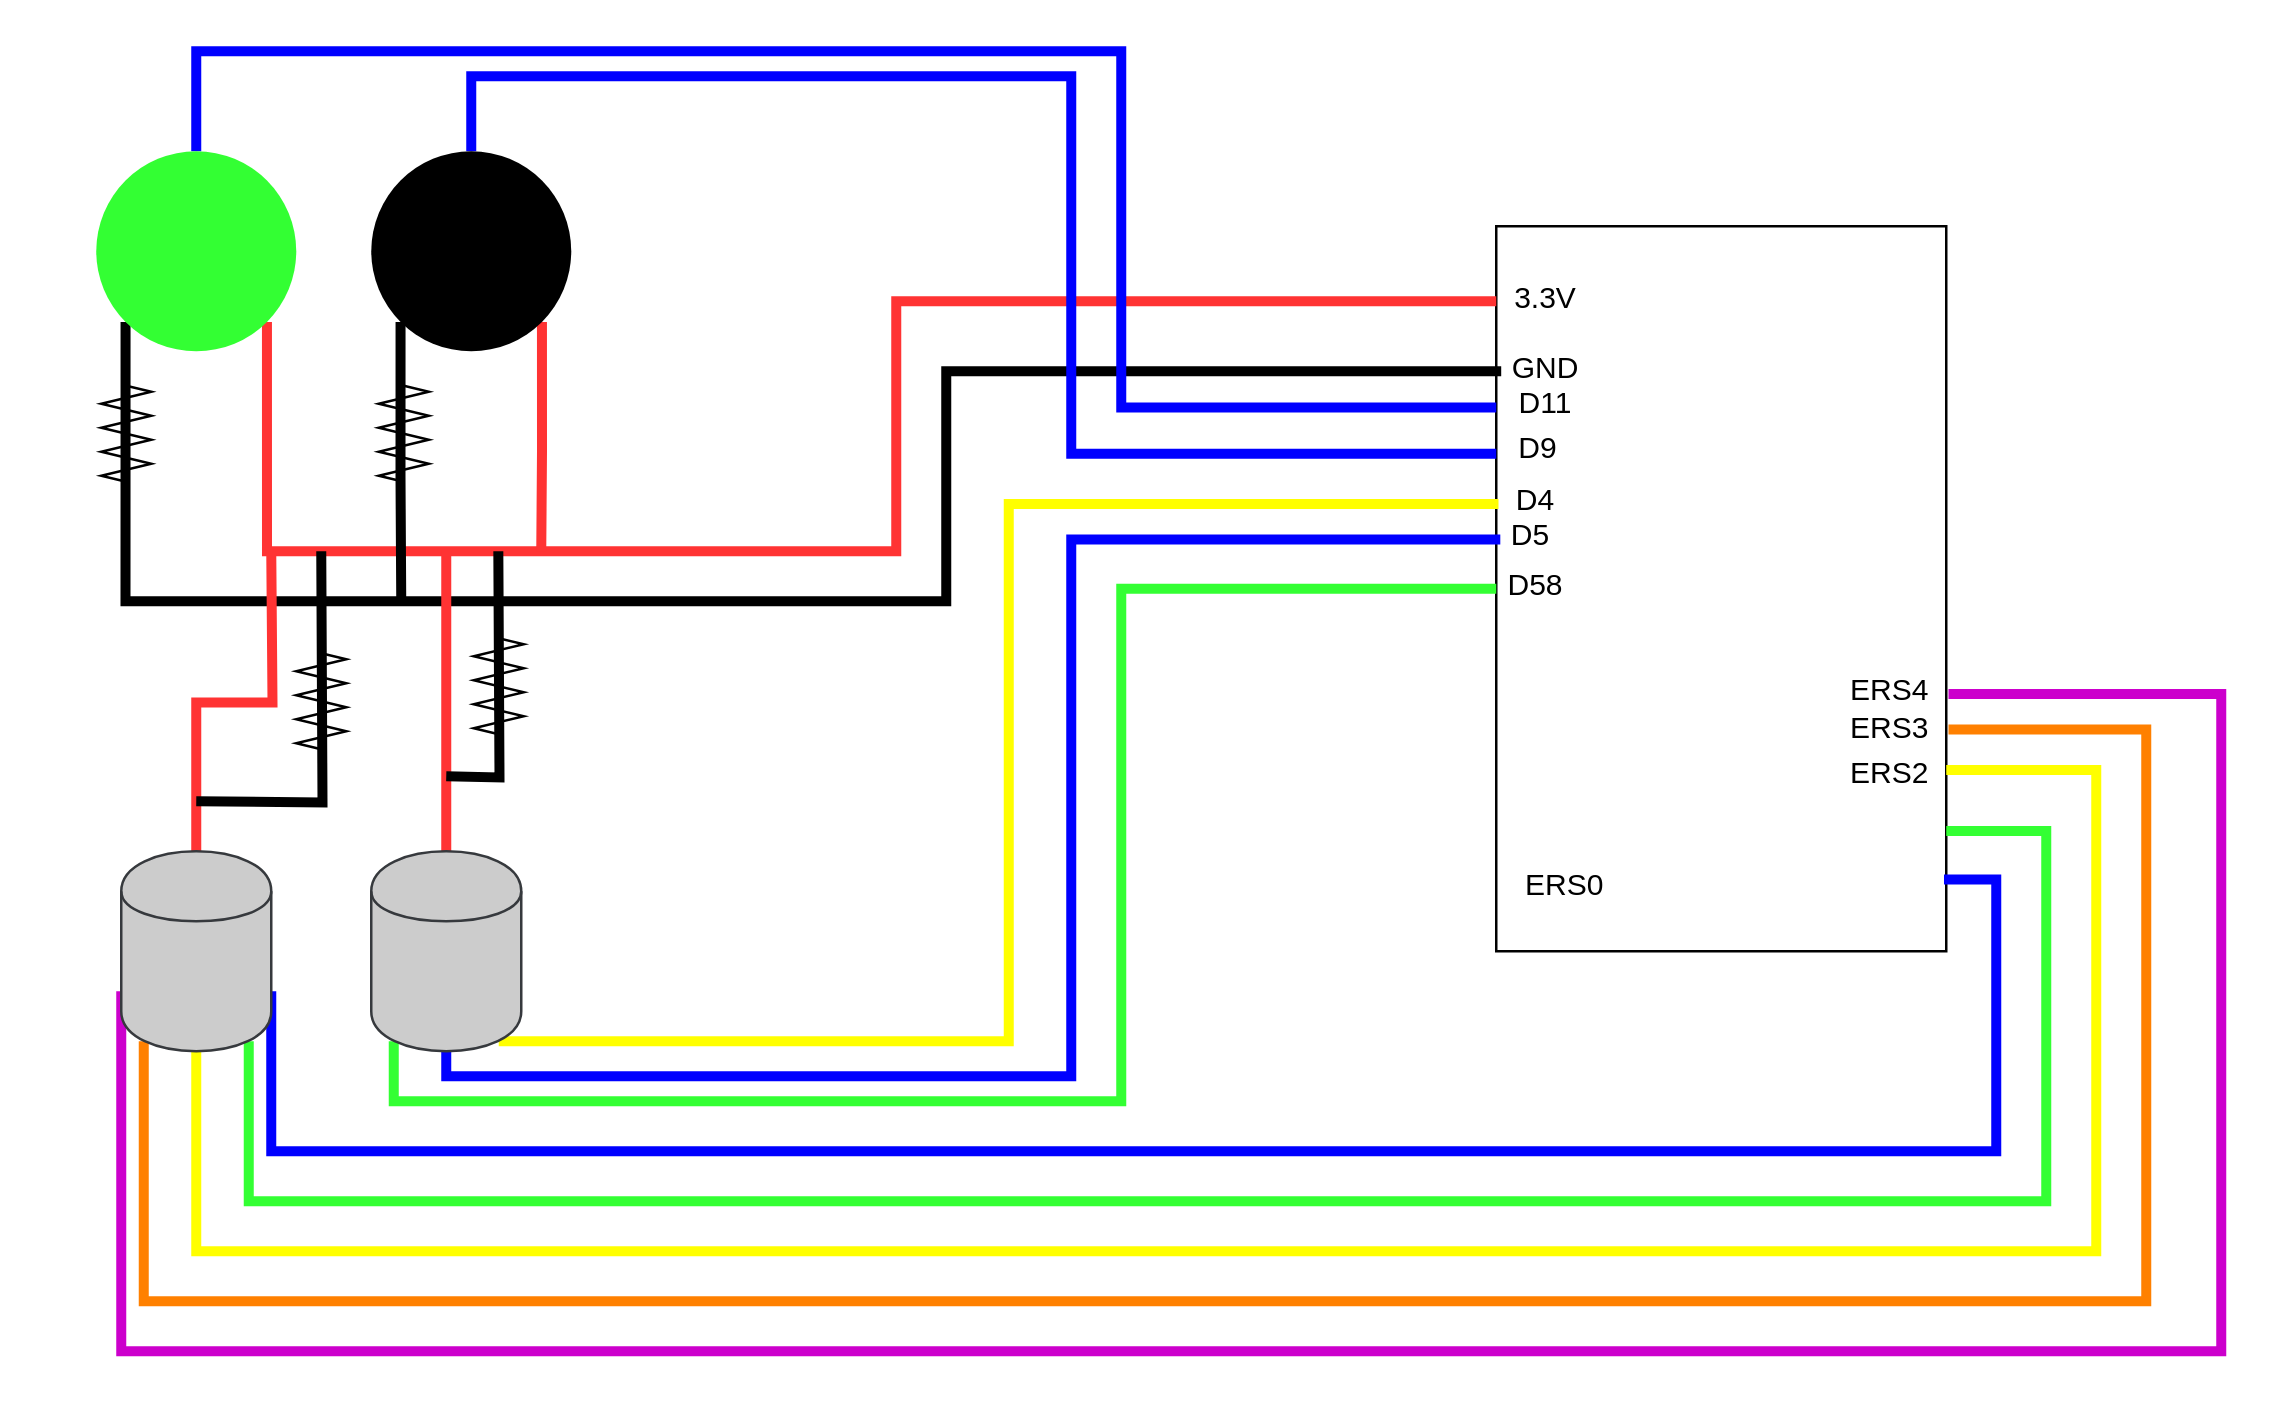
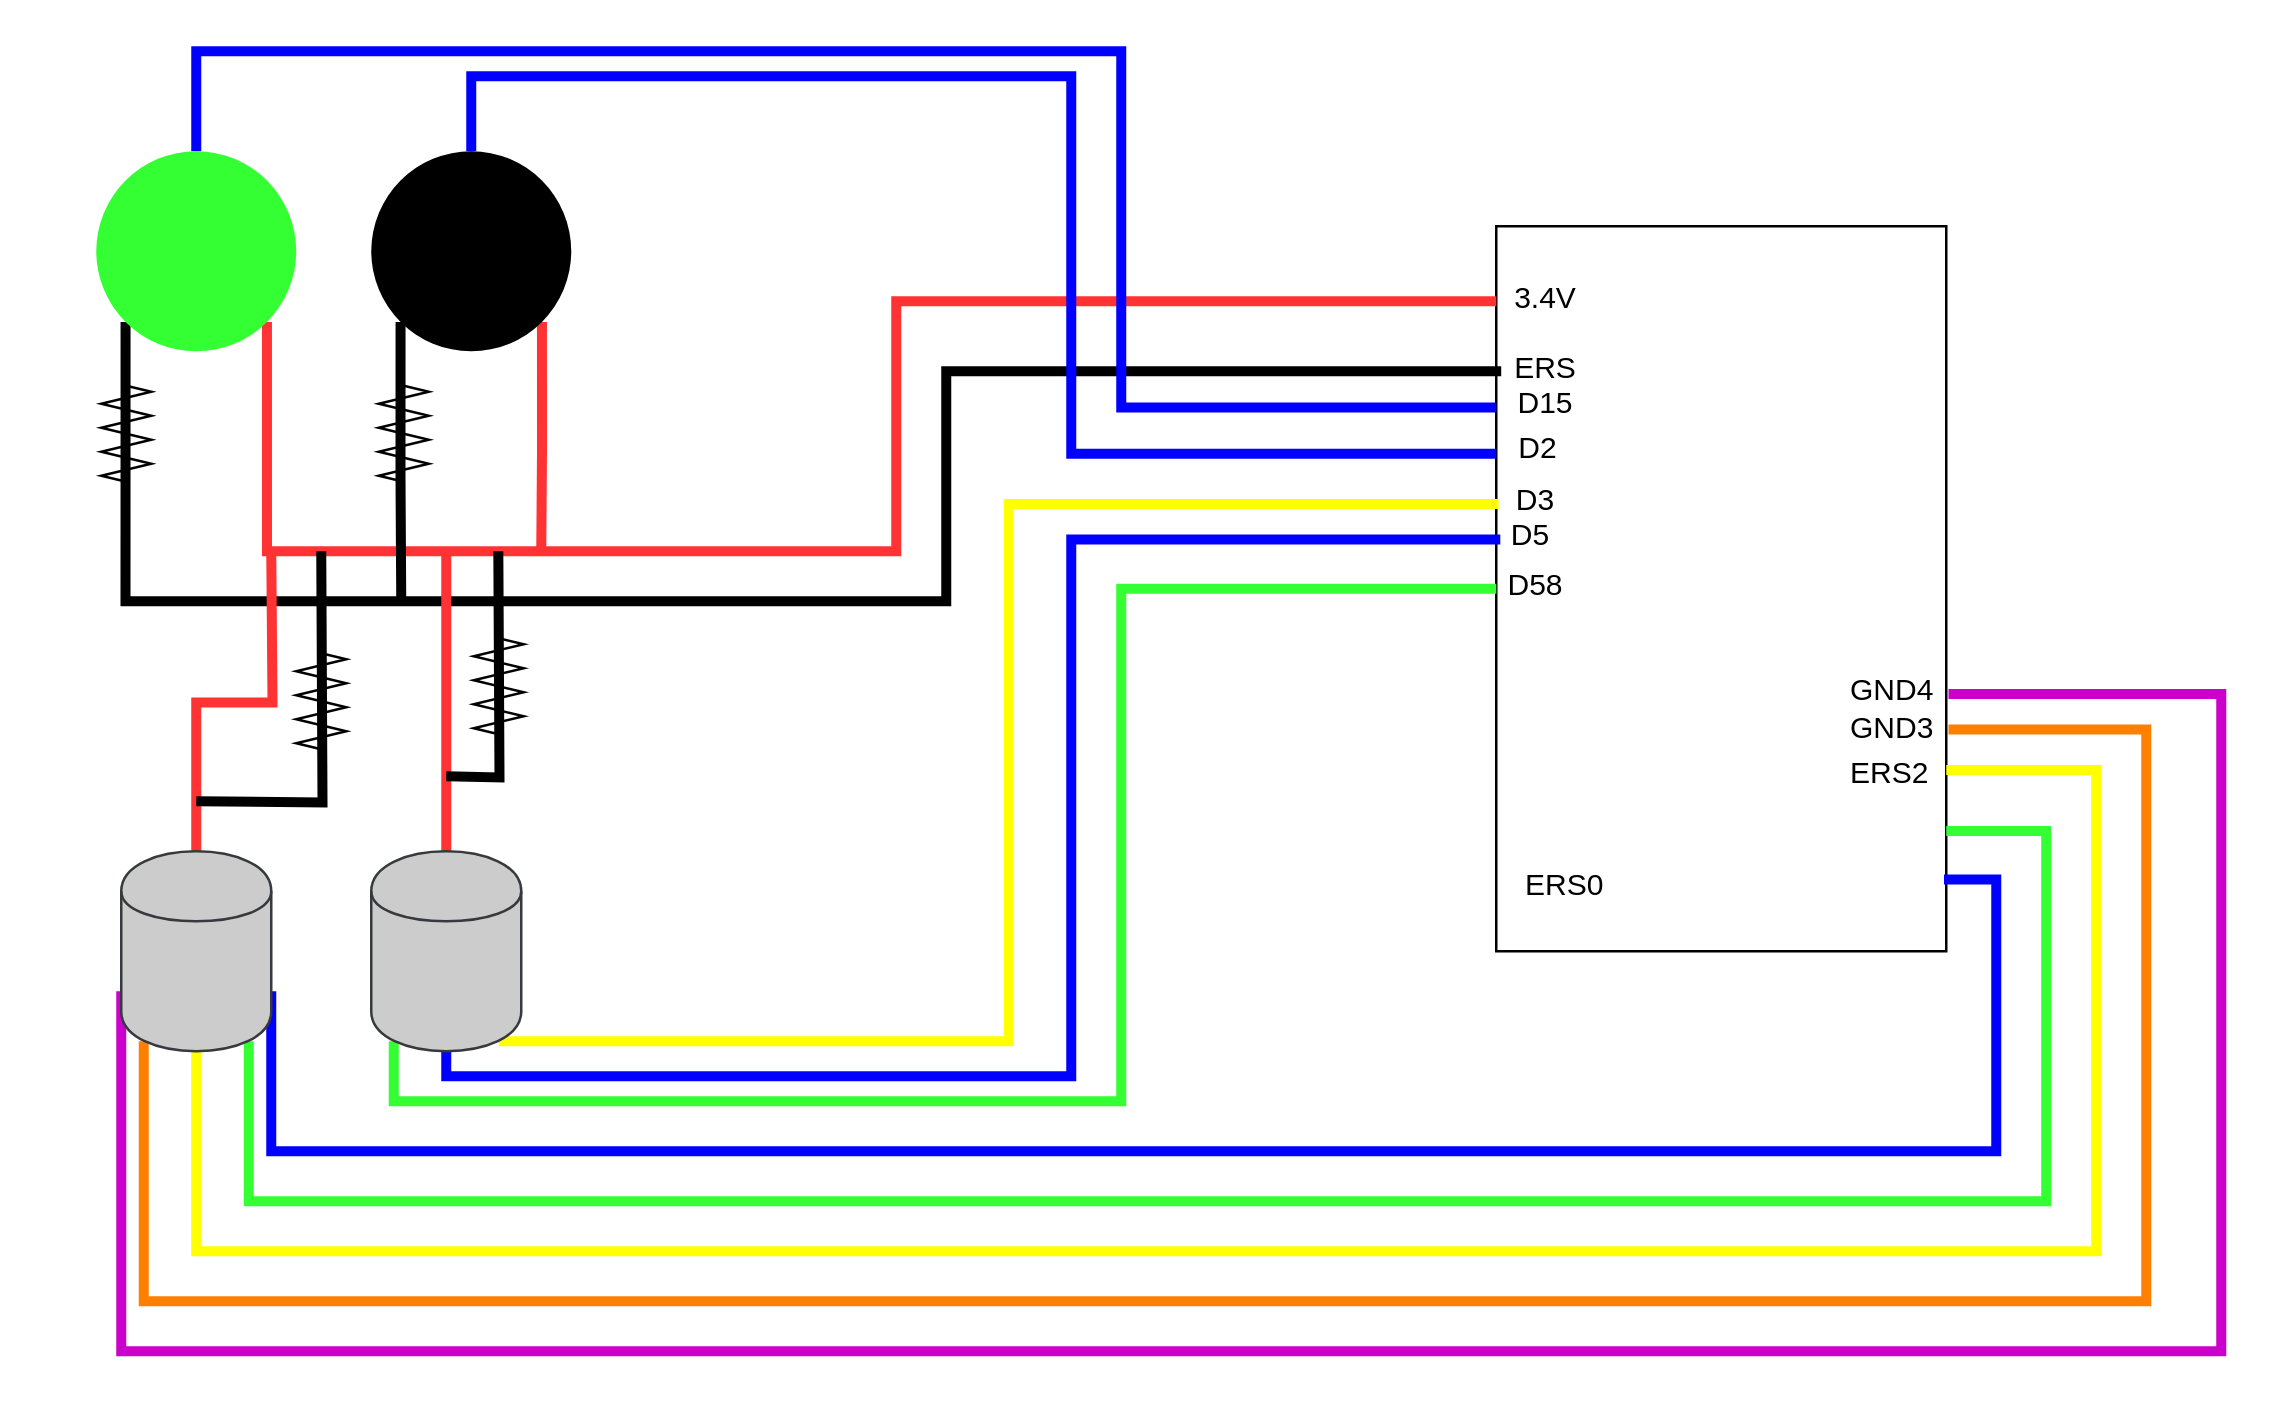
node "3.3V": label "3.3V" -> "3.4V"
node "GND": label "GND" -> "ERS"
node "D11": label "D11" -> "D15"
node "D9": label "D9" -> "D2"
node "D4": label "D4" -> "D3"
node "ERS4": label "ERS4" -> "GND4"
node "ERS3": label "ERS3" -> "GND3"
